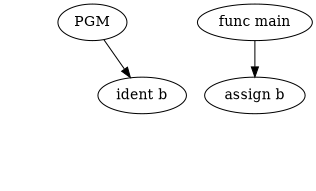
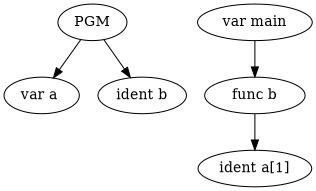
node "func main": label "func main" -> "var main"
node "var a": added
node "assign b": label "assign b" -> "func b"
node "ident a[1]": added
